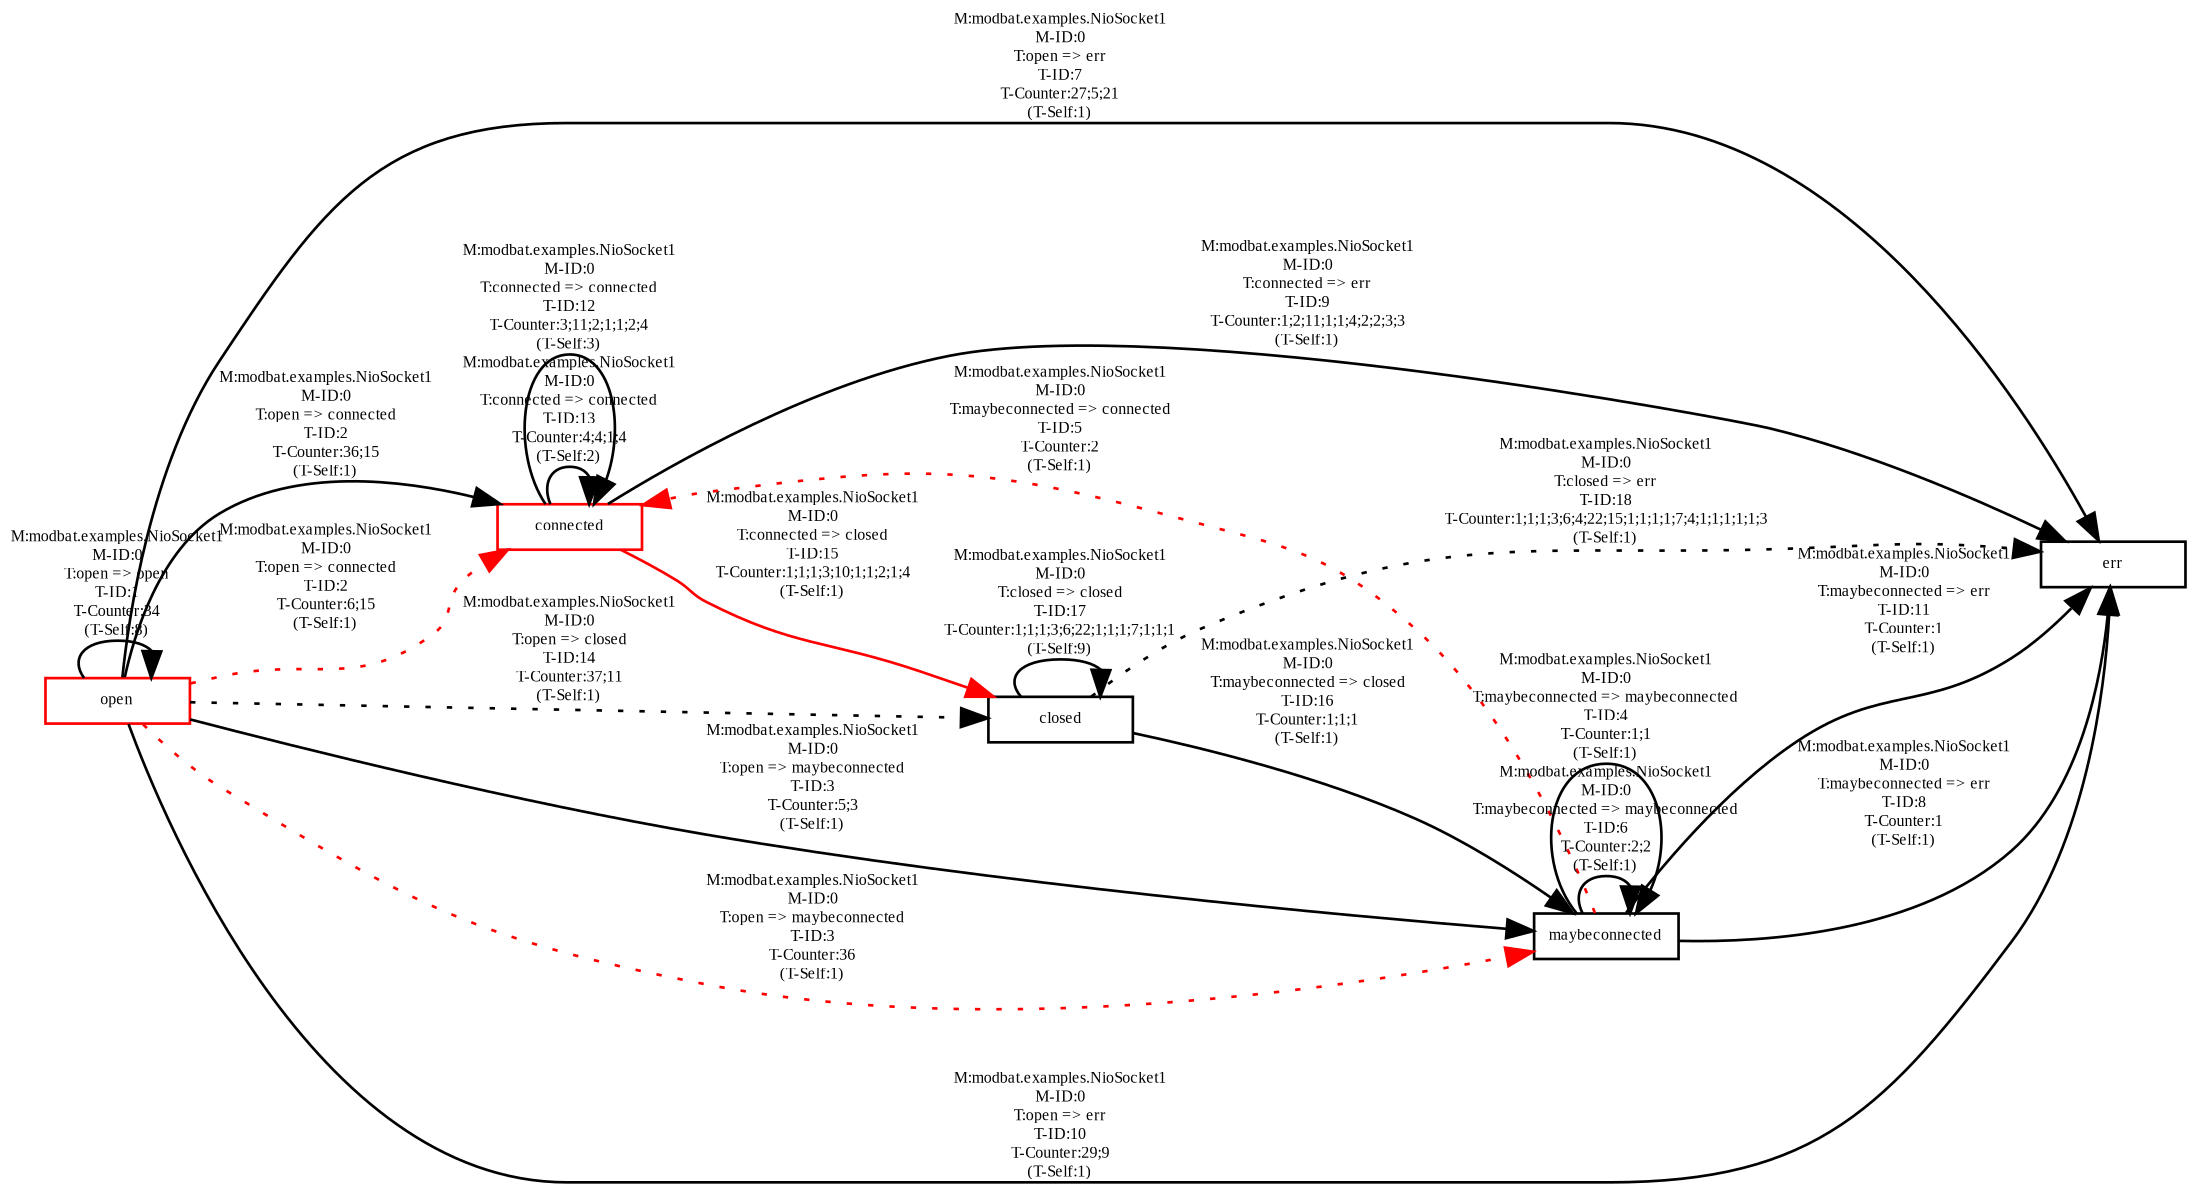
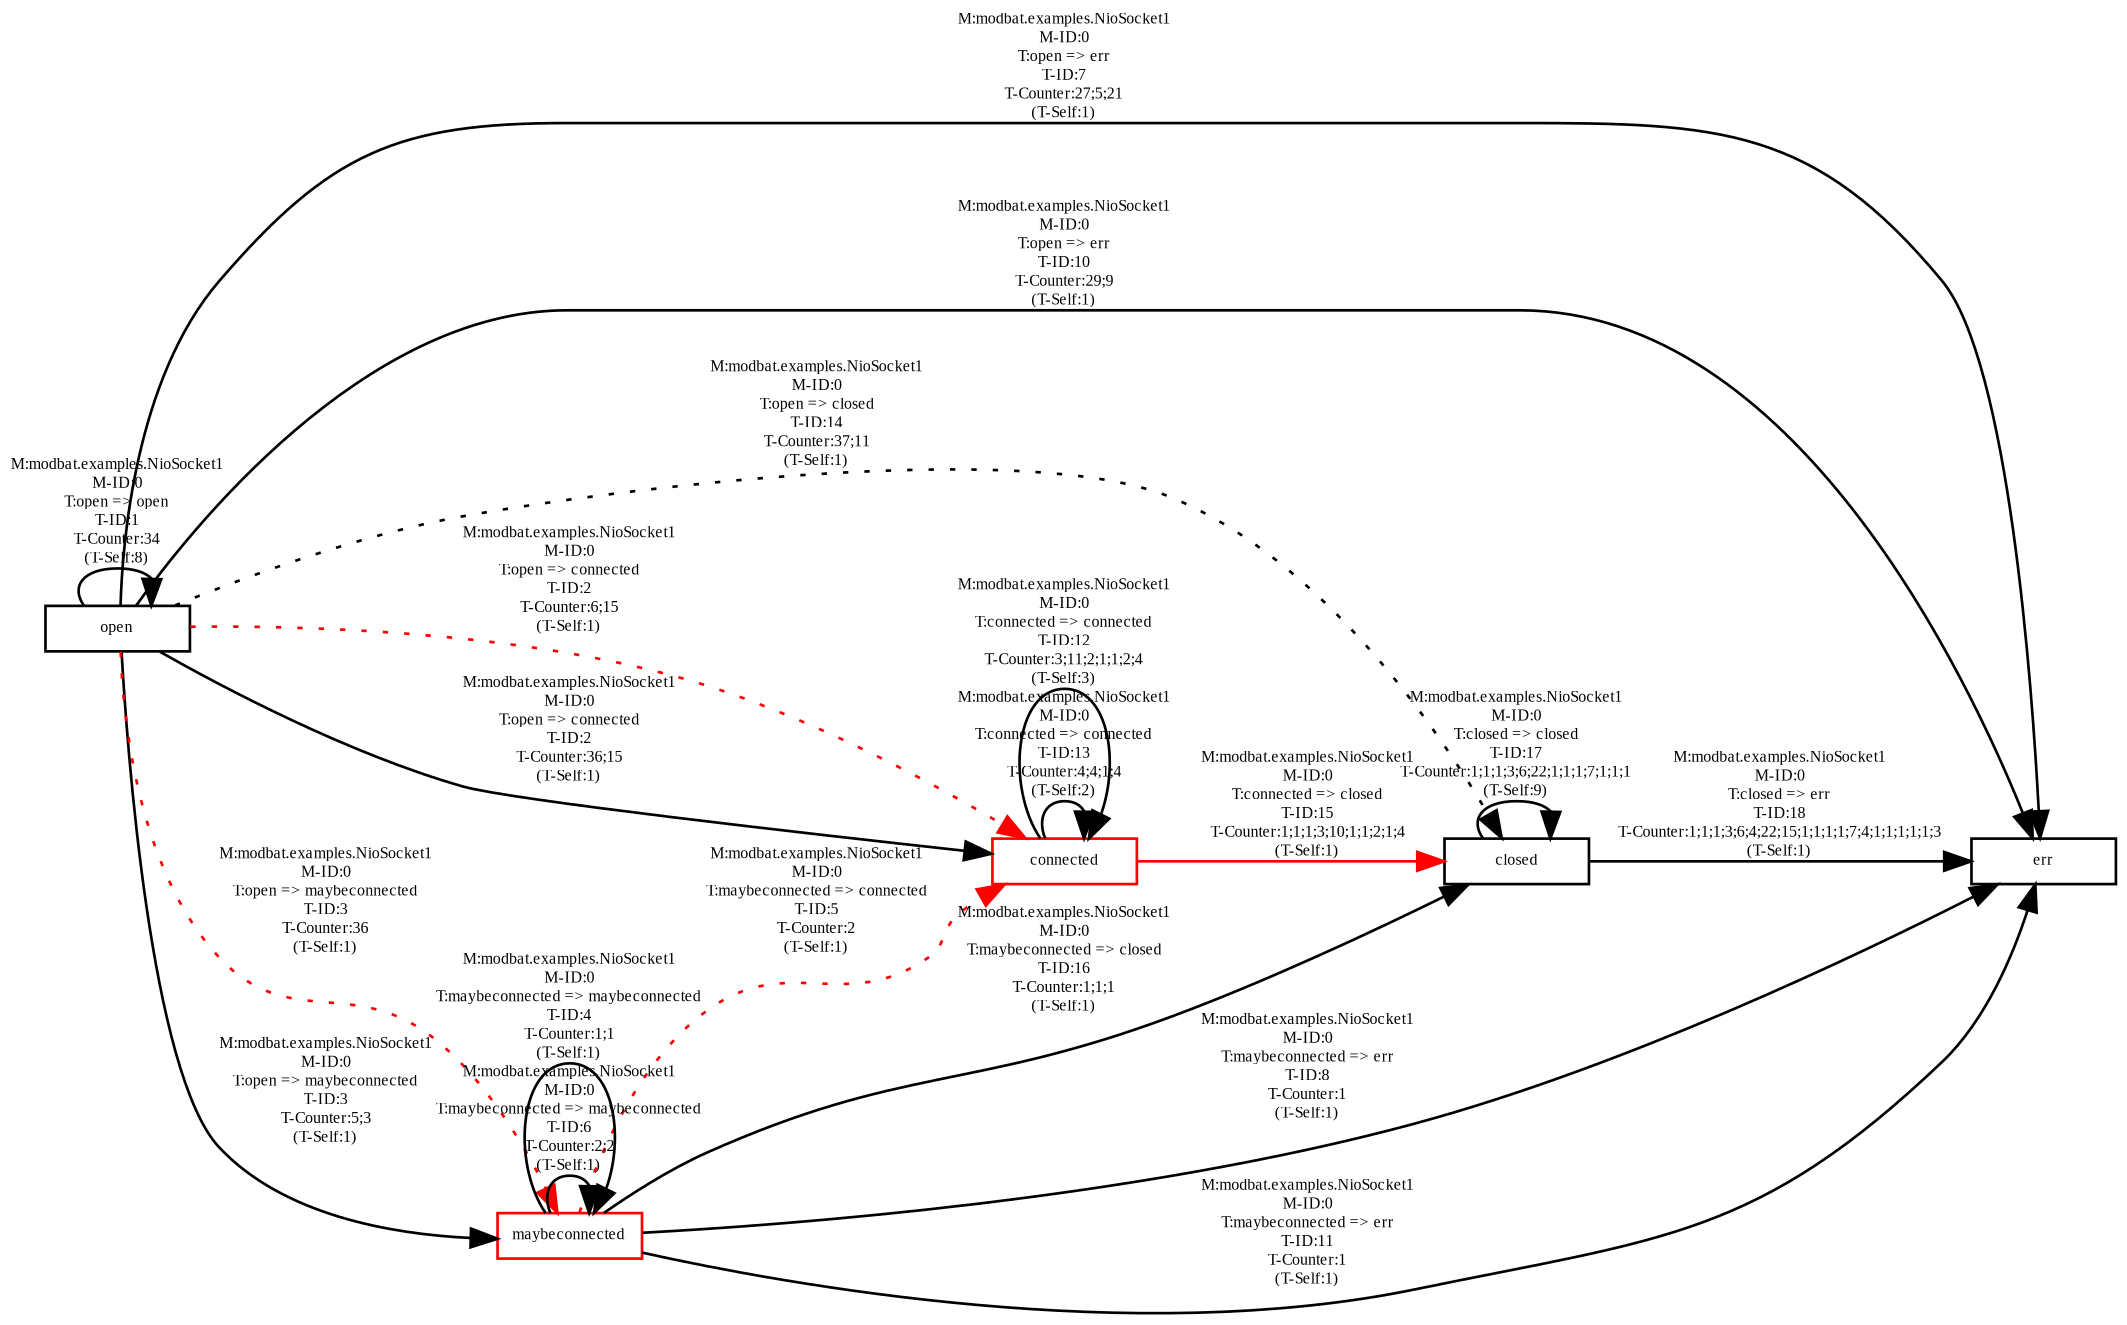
edge "connected" -> "err": removed, label "M:modbat.examples.NioSocket1 M-ID:0 T:connected => err T-ID:9 T-Counter:1;2;11;1;1;4;2;2;3;3 (T-Self:1)"
edge "closed" -> "err": style dotted -> solid
node "open": color red -> black
edge "closed" -> "maybeconnected": reversed
node "maybeconnected": color black -> red
